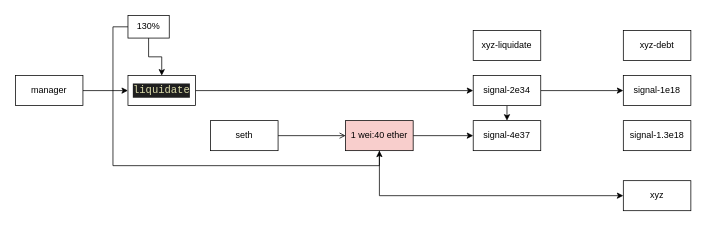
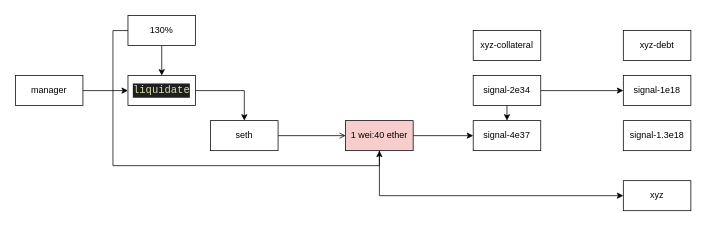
node "130%": size 41x23 -> 68x30
node "xyz-liquidate": label "xyz-liquidate" -> "xyz-collateral"
edge "liquidate" -> "signal-2e34": now "liquidate" -> "seth"
